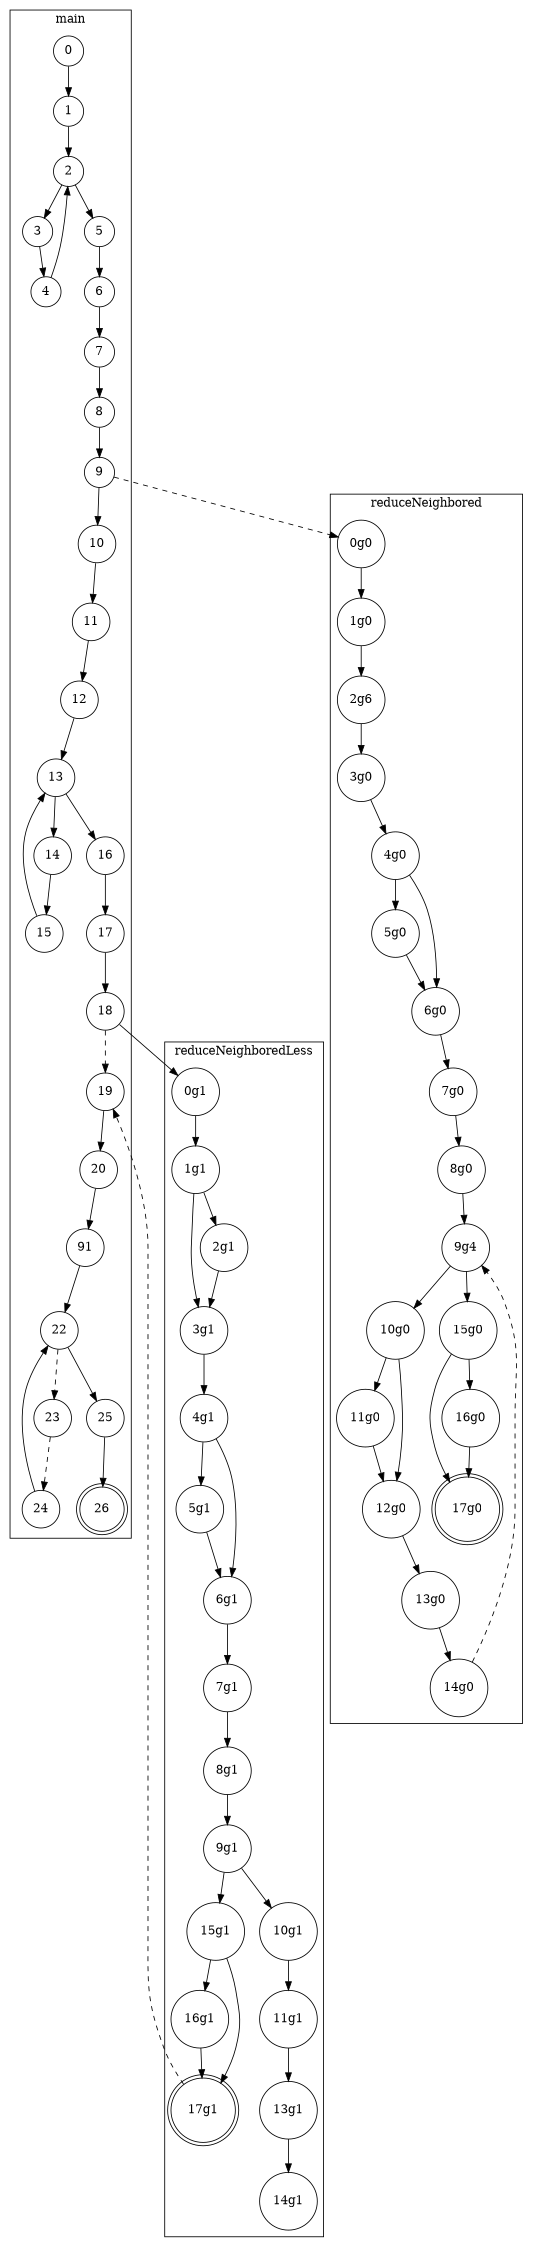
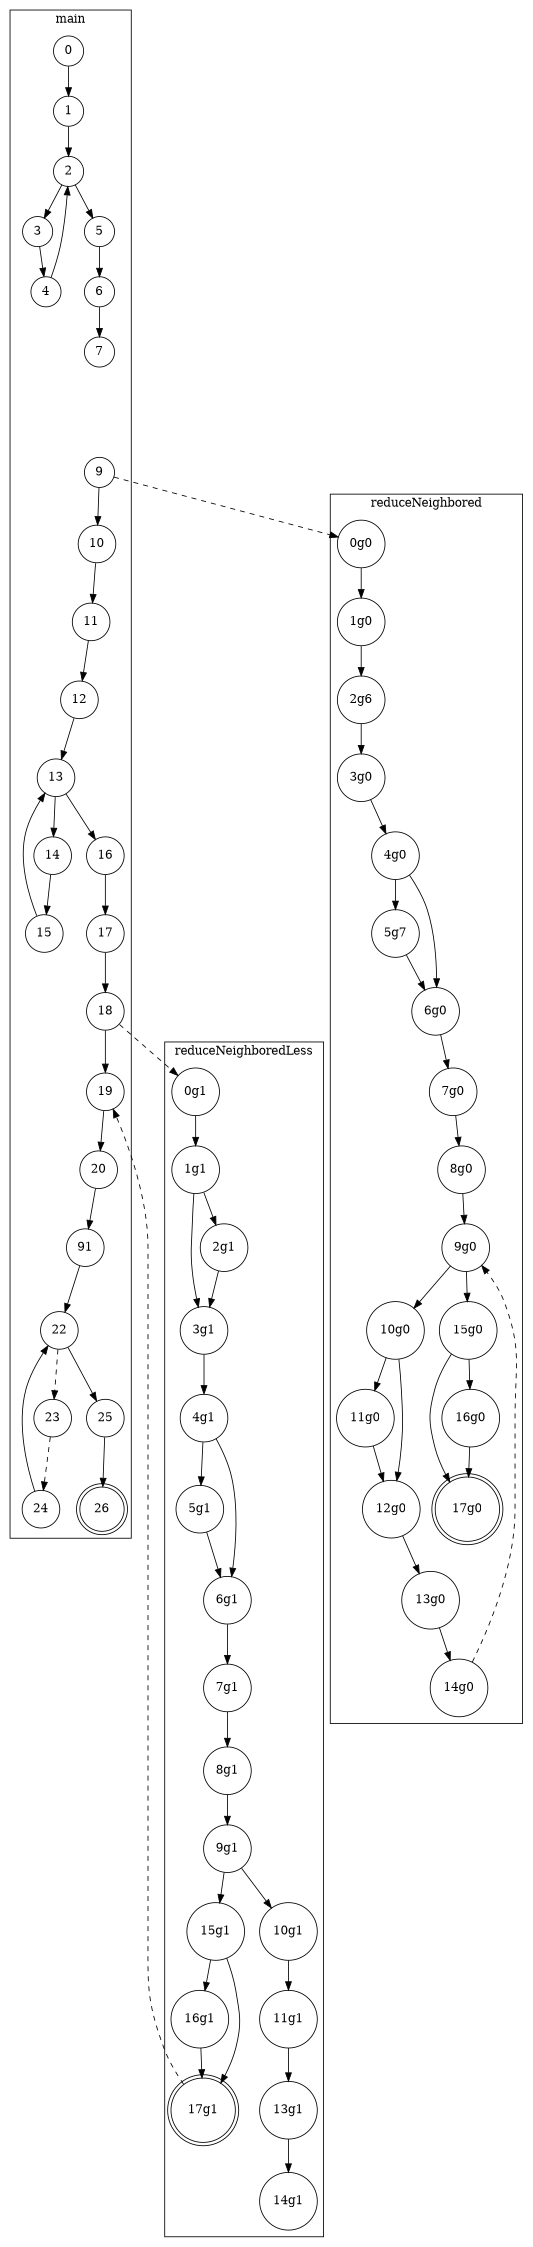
node "8": removed
node "5g0": label "5g0" -> "5g7"
edge "18" -> "19": style dashed -> solid
edge "18" -> "0g1": style solid -> dashed
node "9g4": label "9g4" -> "9g0"
